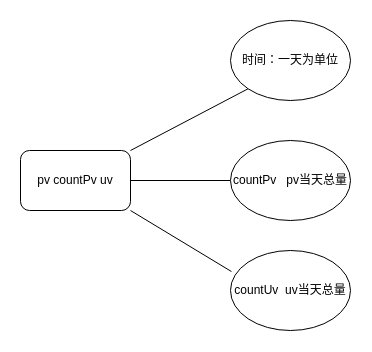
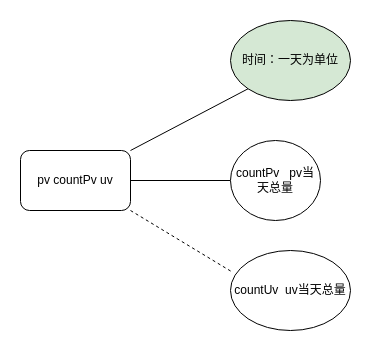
node "时间：一天为单位": fillcolor #ffffff -> #d5e8d4
node "countPv pv当天总量": size 120x80 -> 90x80
edge "pv countPv uv" -- "countUv uv当天总量": style solid -> dashed
